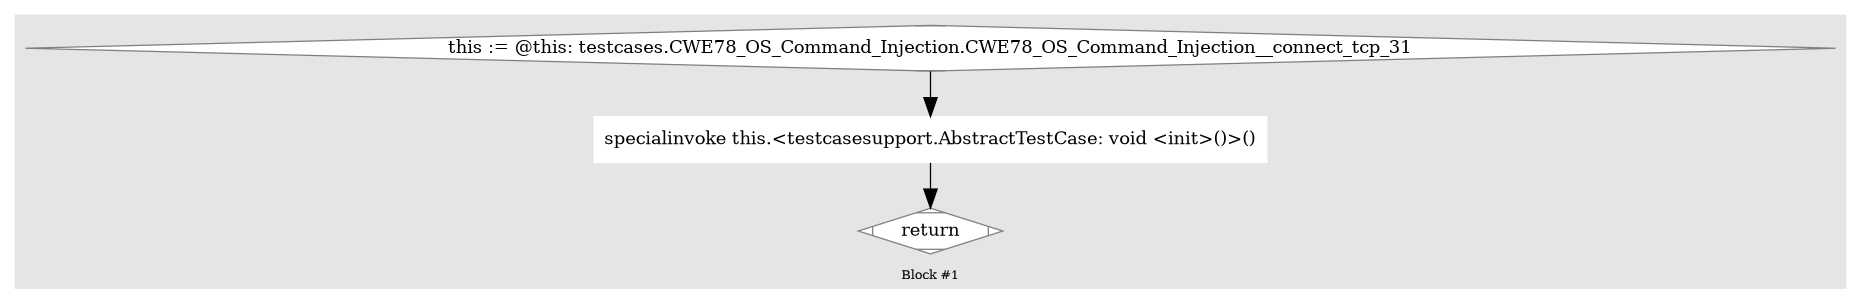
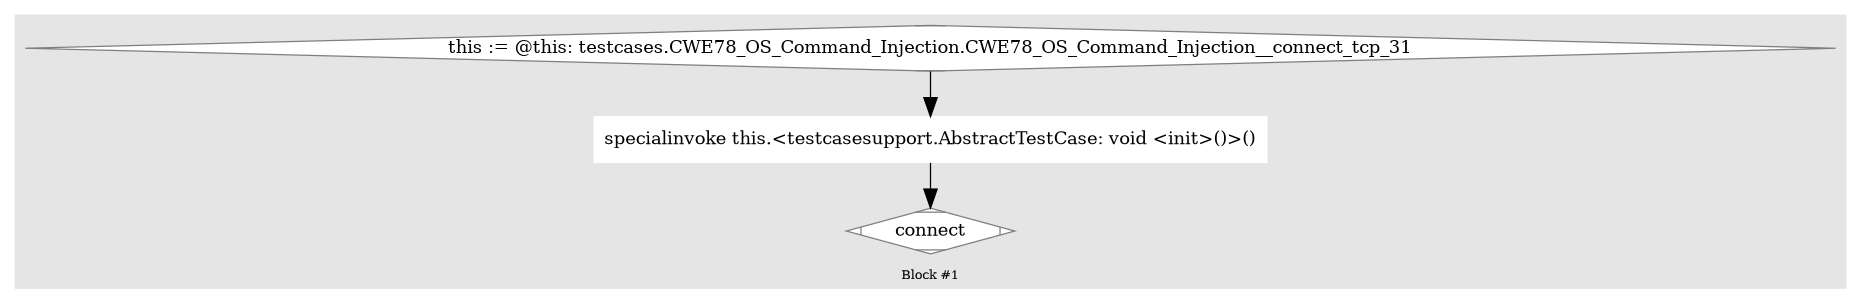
node "return": label "return" -> "connect"
